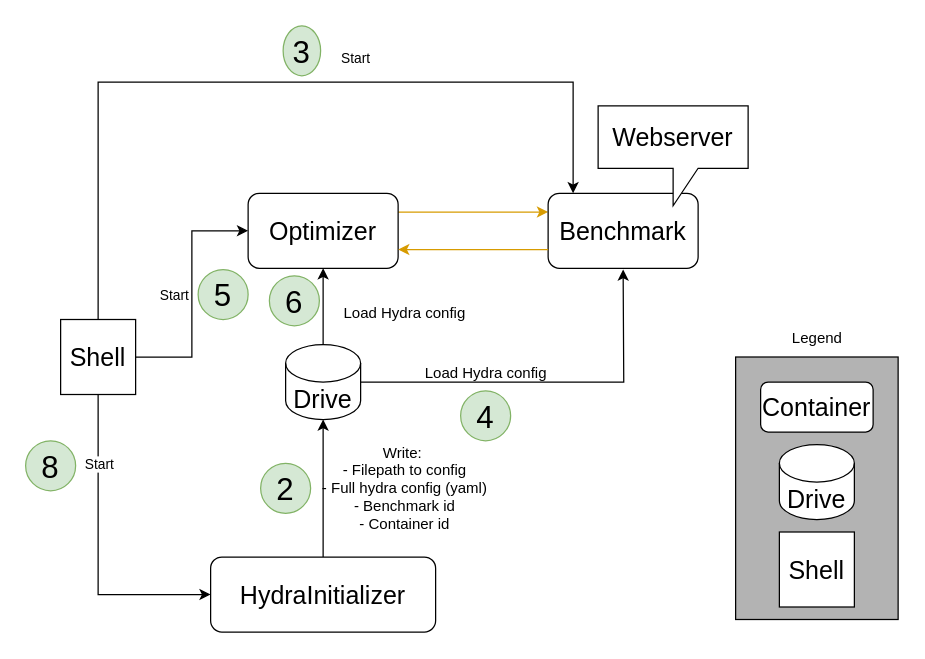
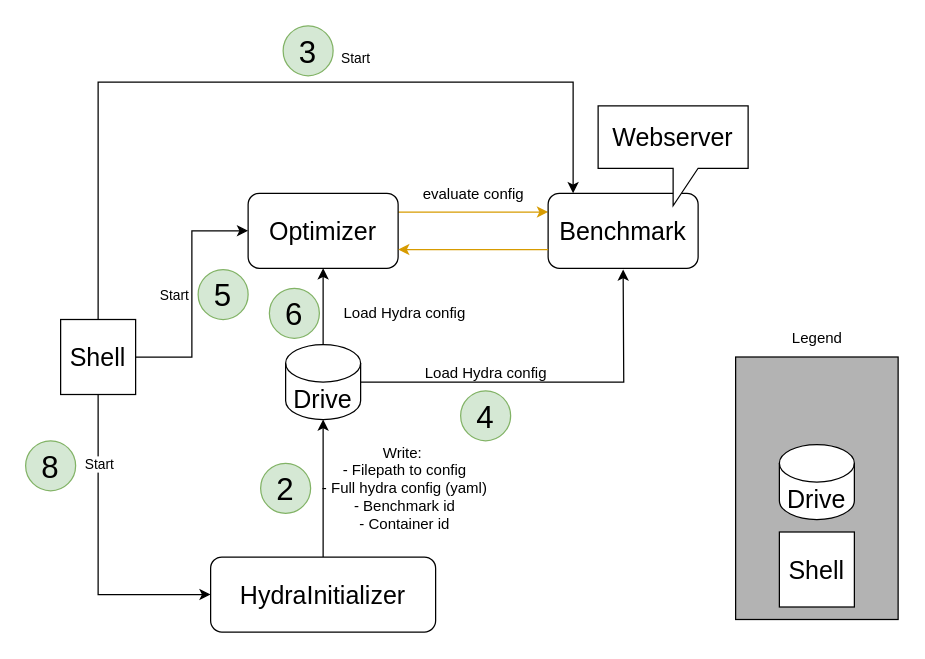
node "3": size 38x50 -> 50x50
node "evaluate config": added
node "6": moved (294, 301) -> (294, 313)
node "Container": removed
